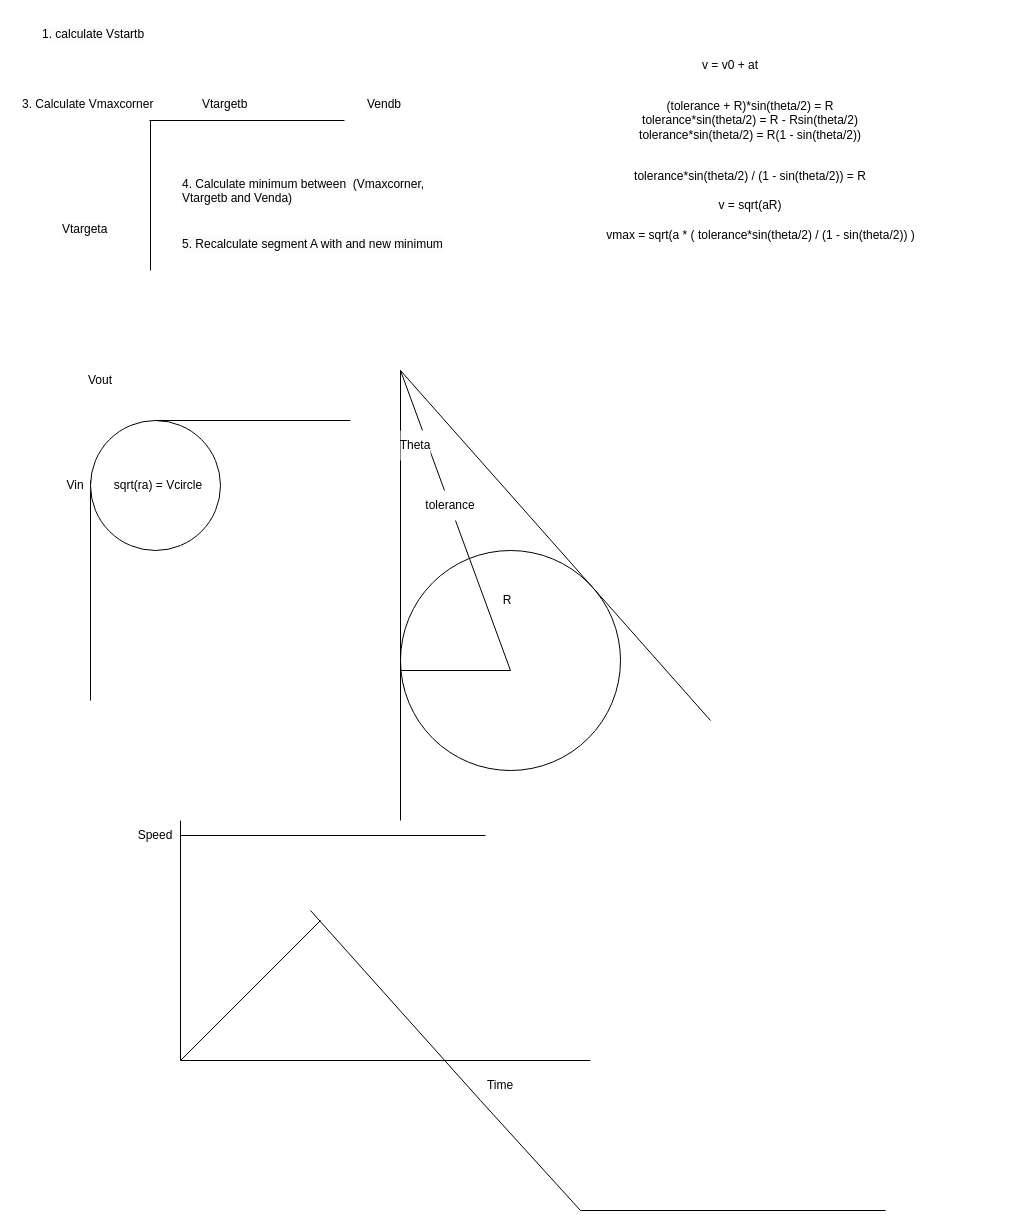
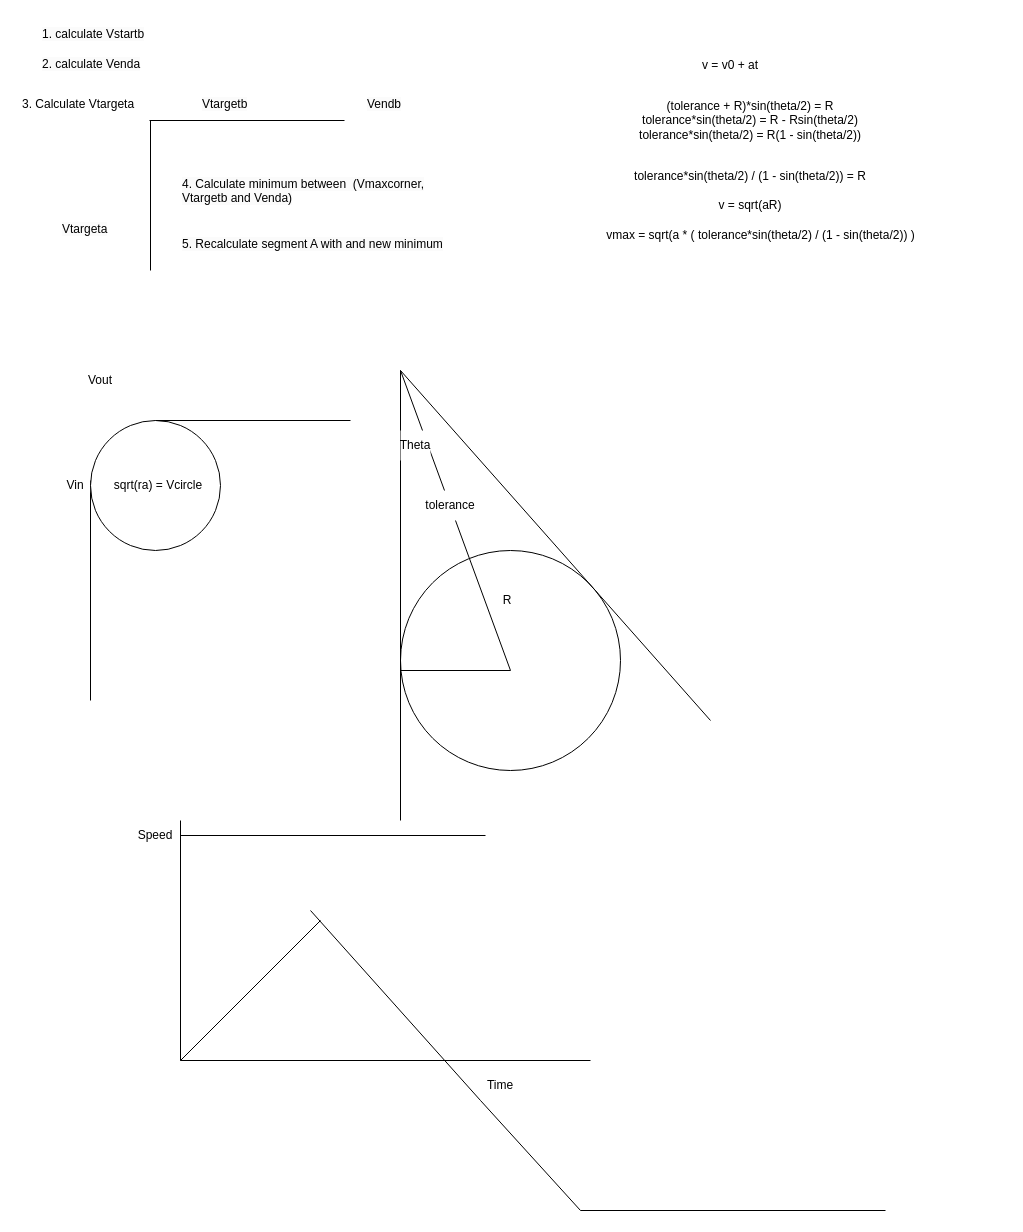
node "2. calculate Venda": added
node "3. Calculate Vmaxcorner": label "3. Calculate Vmaxcorner" -> "3. Calculate Vtargeta"
